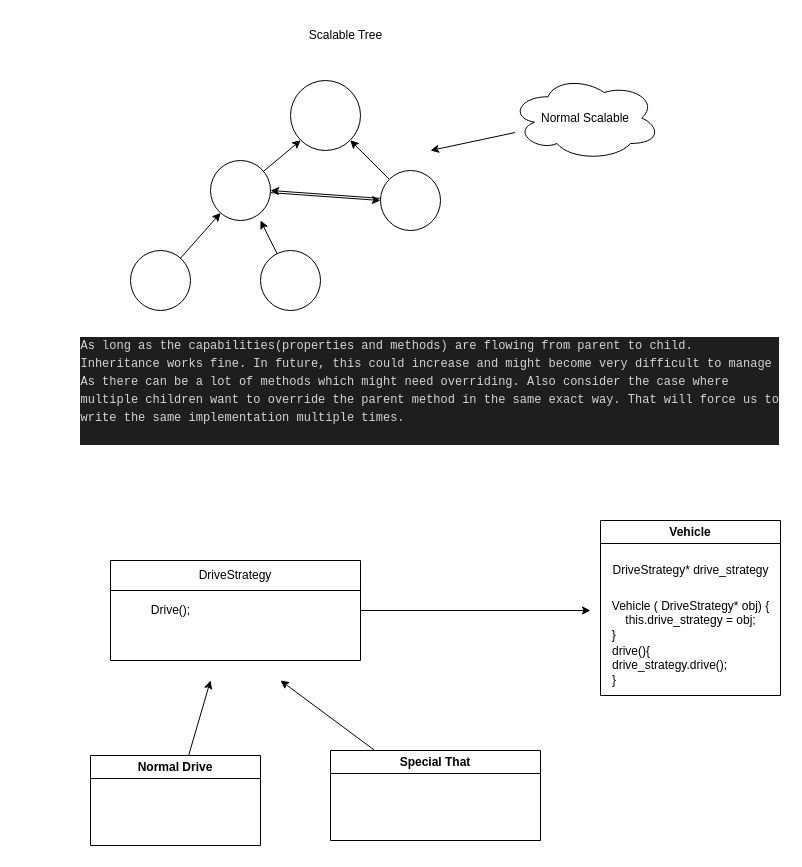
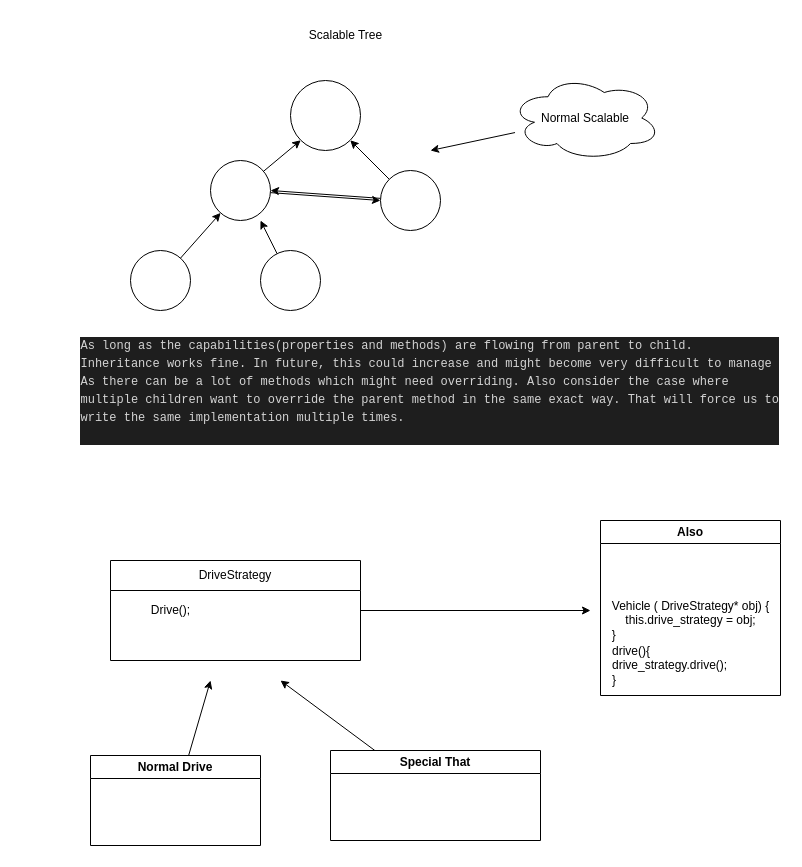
node "Vehicle": label "Vehicle" -> "Also"
node "DriveStrategy* drive_strategy": removed
